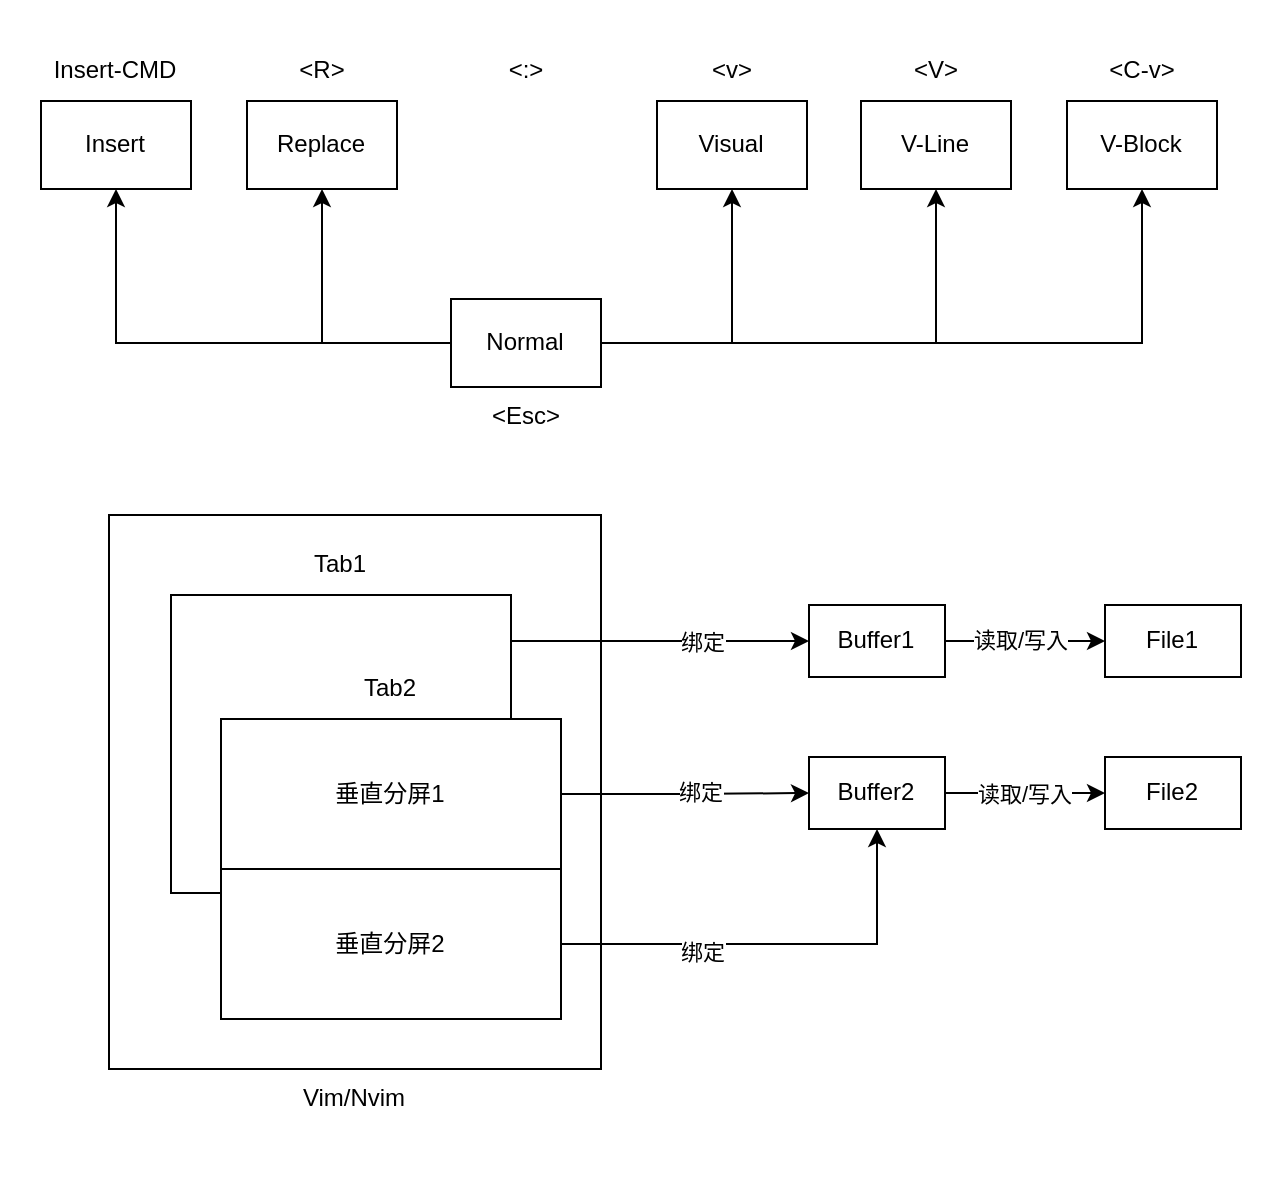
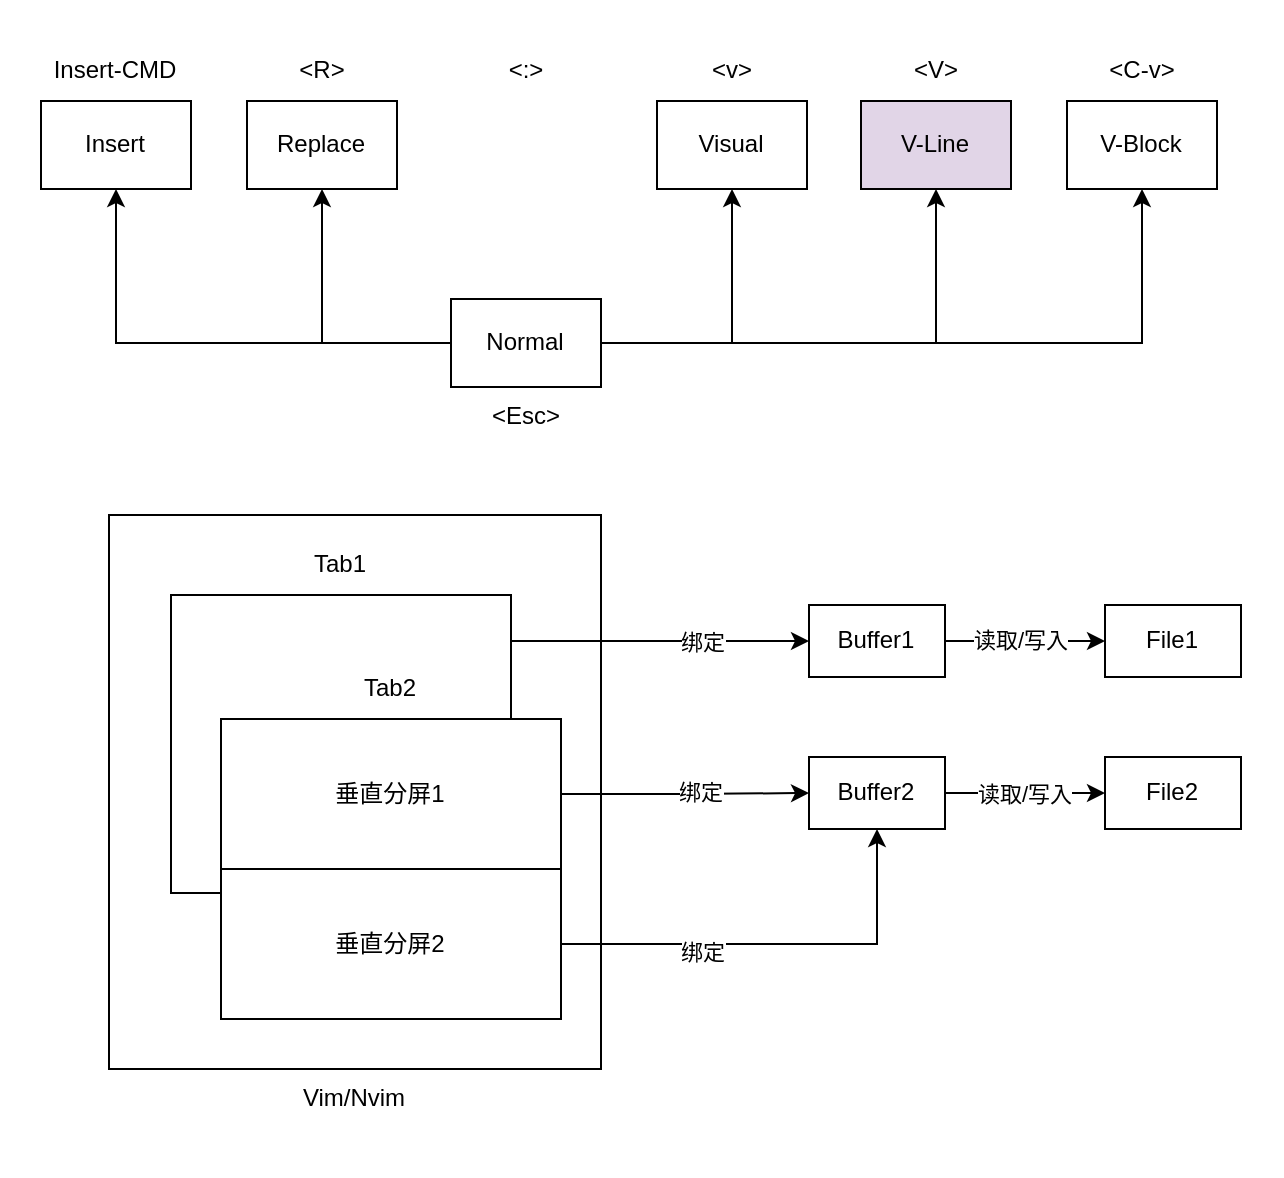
node "V-Line": fillcolor #ffffff -> #e1d5e7
